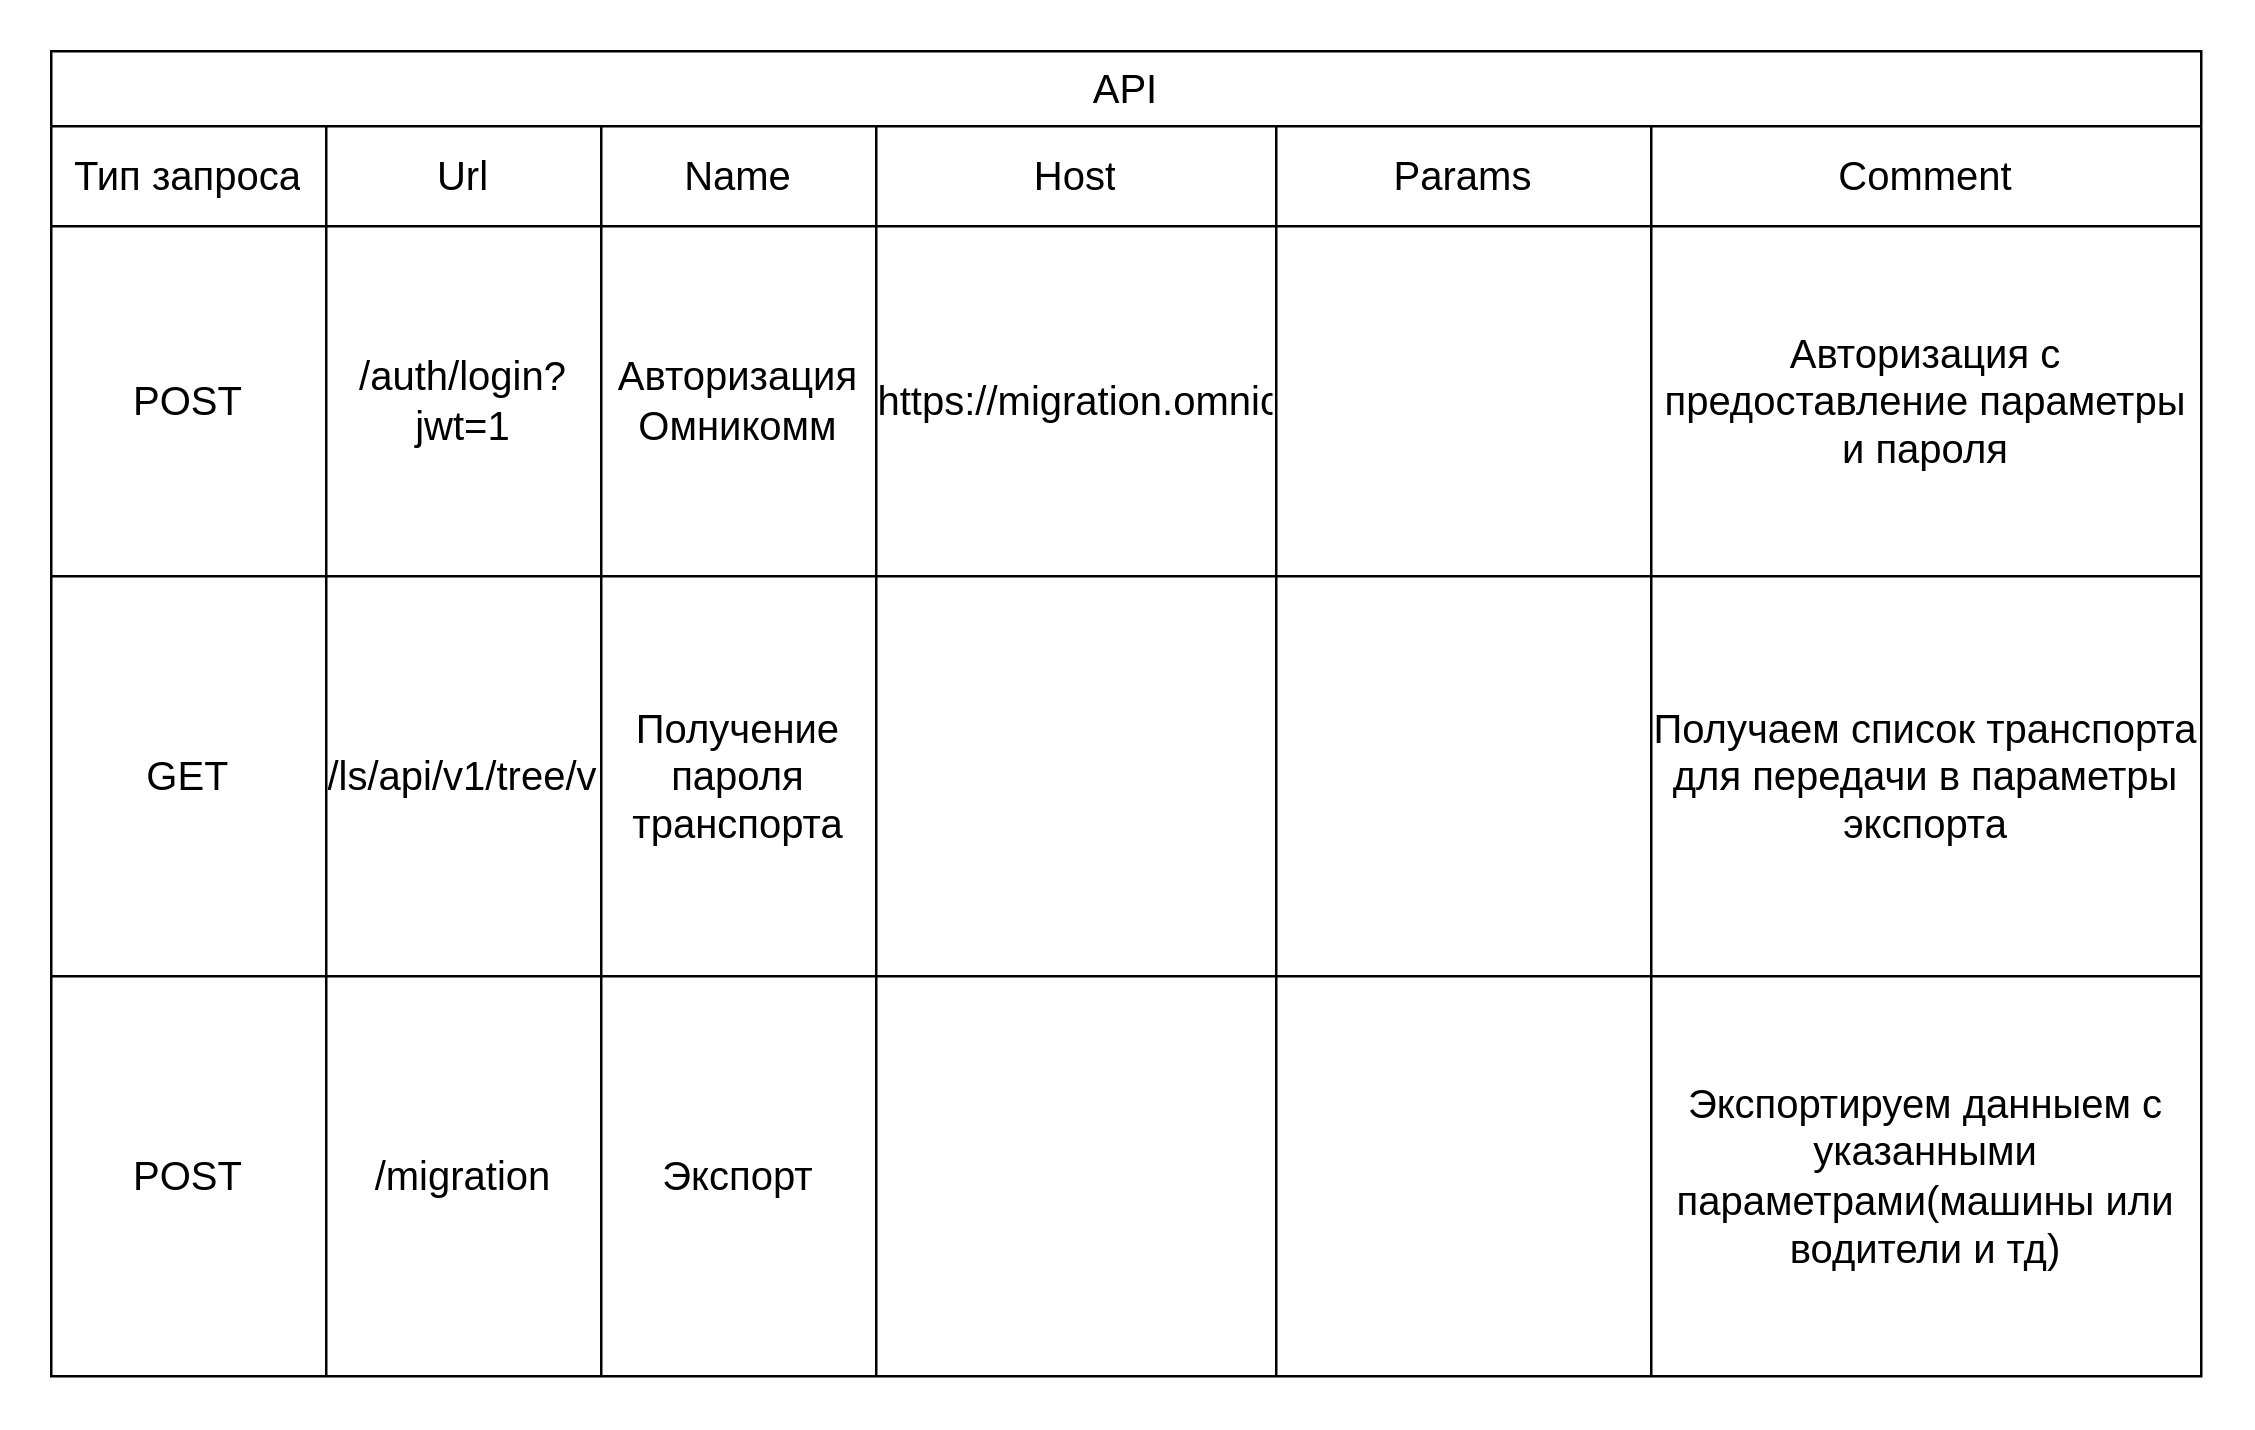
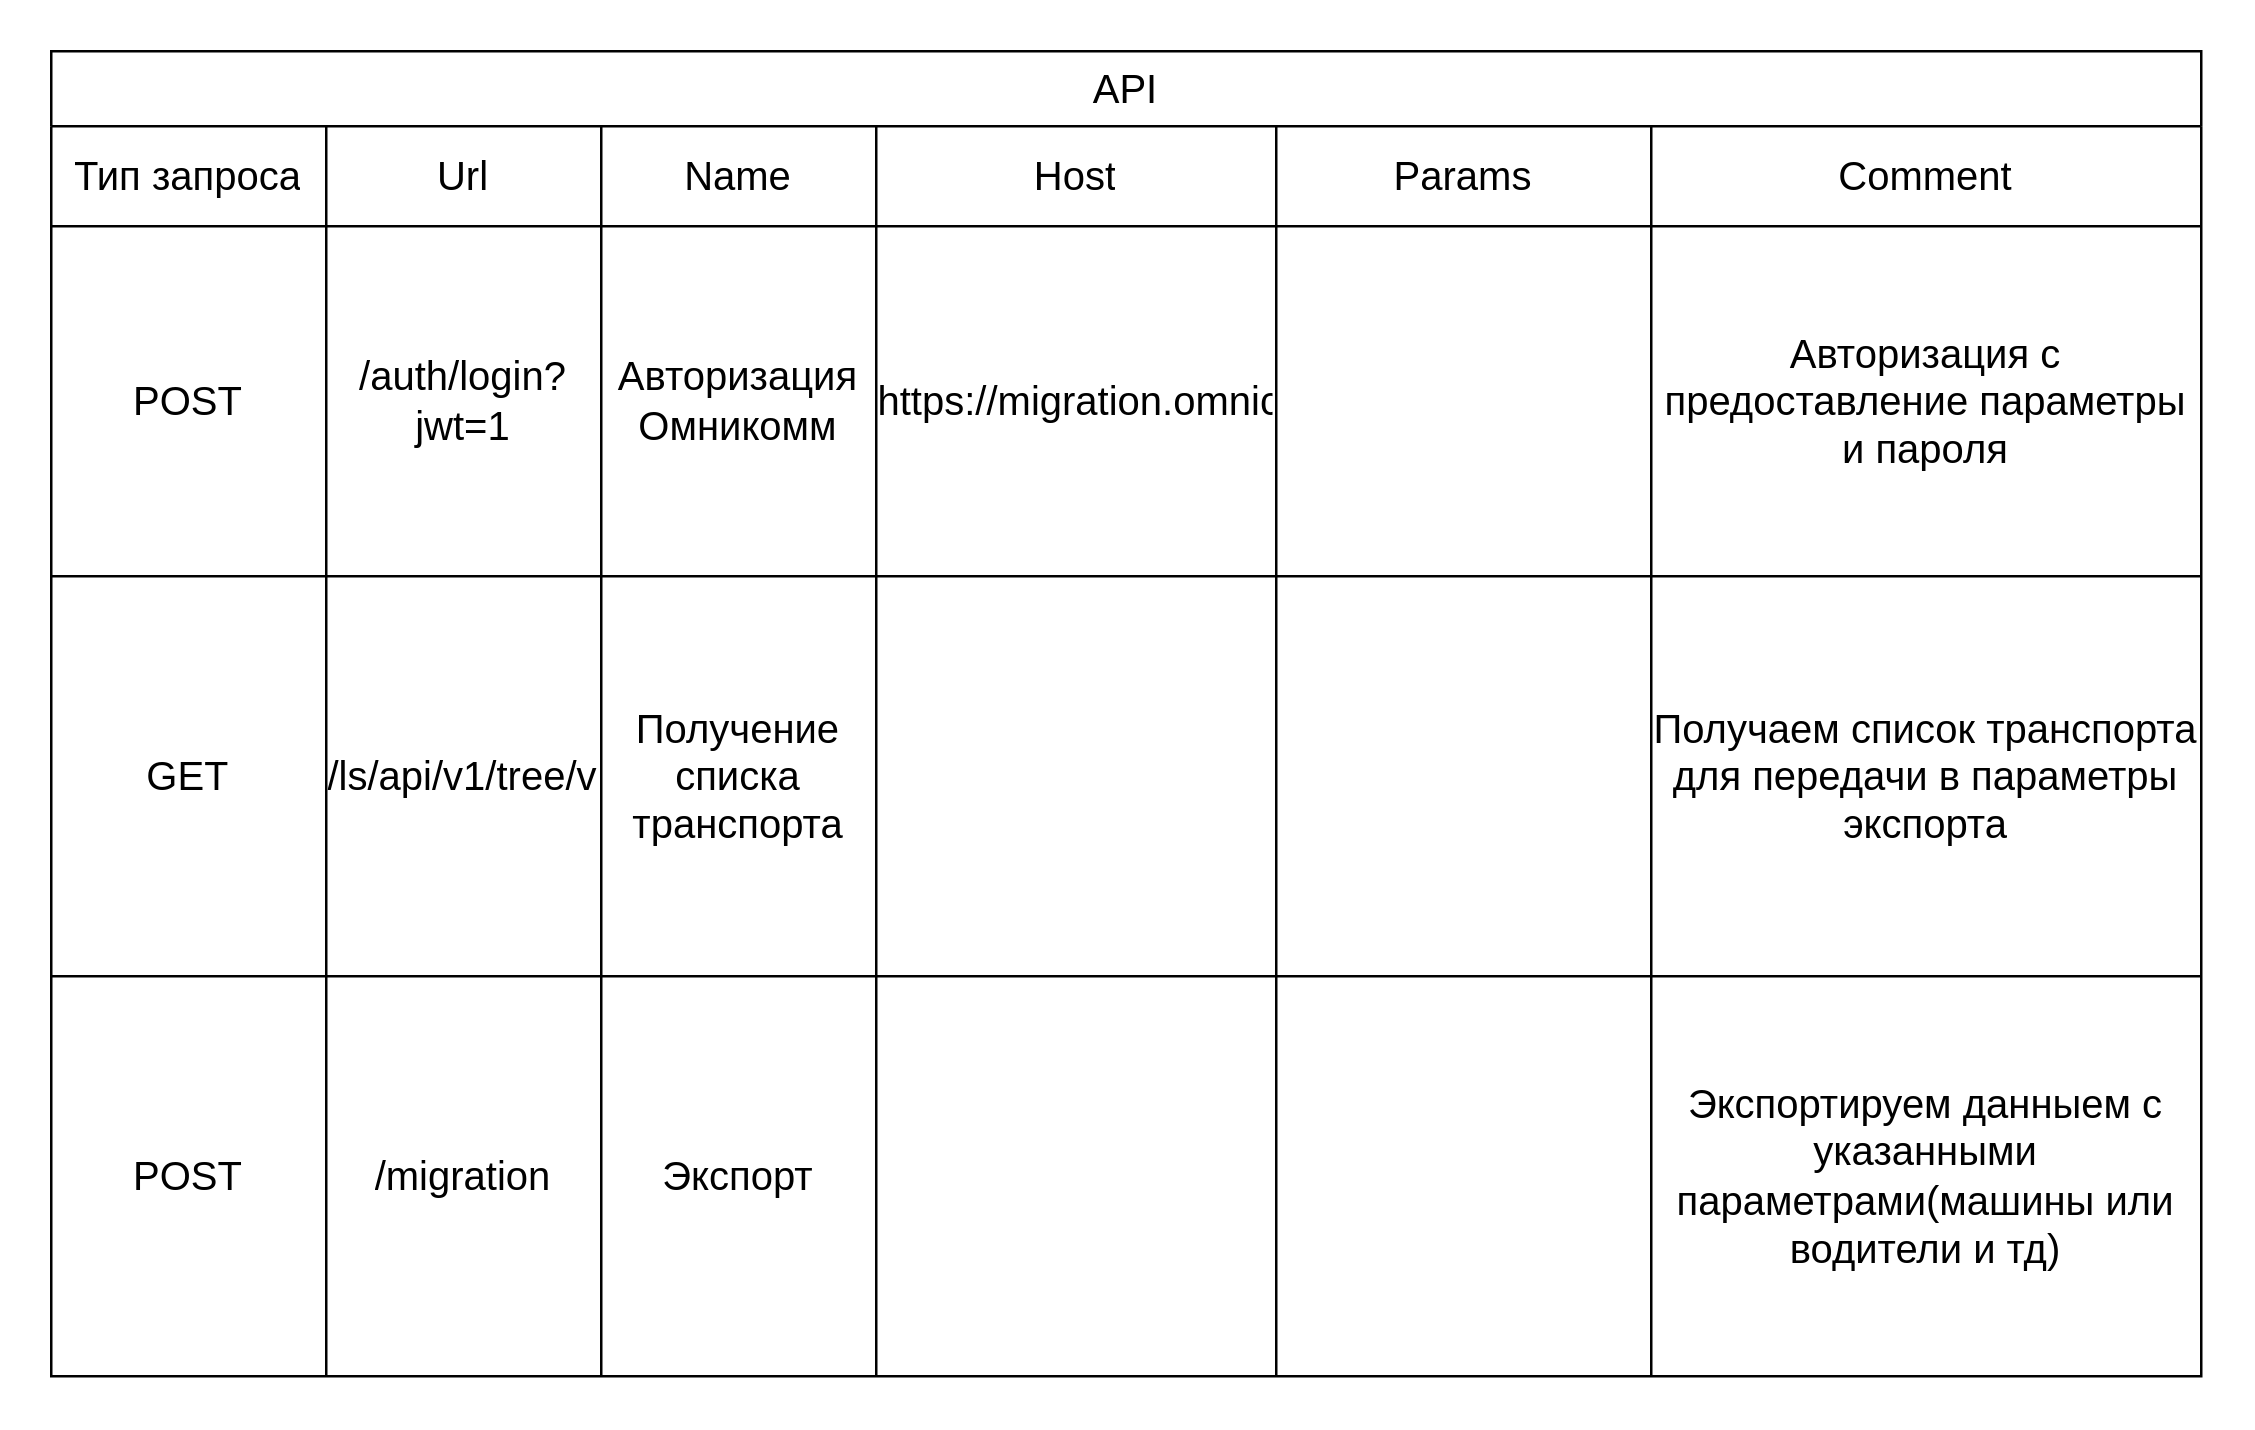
node "Получение пароля транспорта": label "Получение пароля транспорта" -> "Получение списка транспорта"
